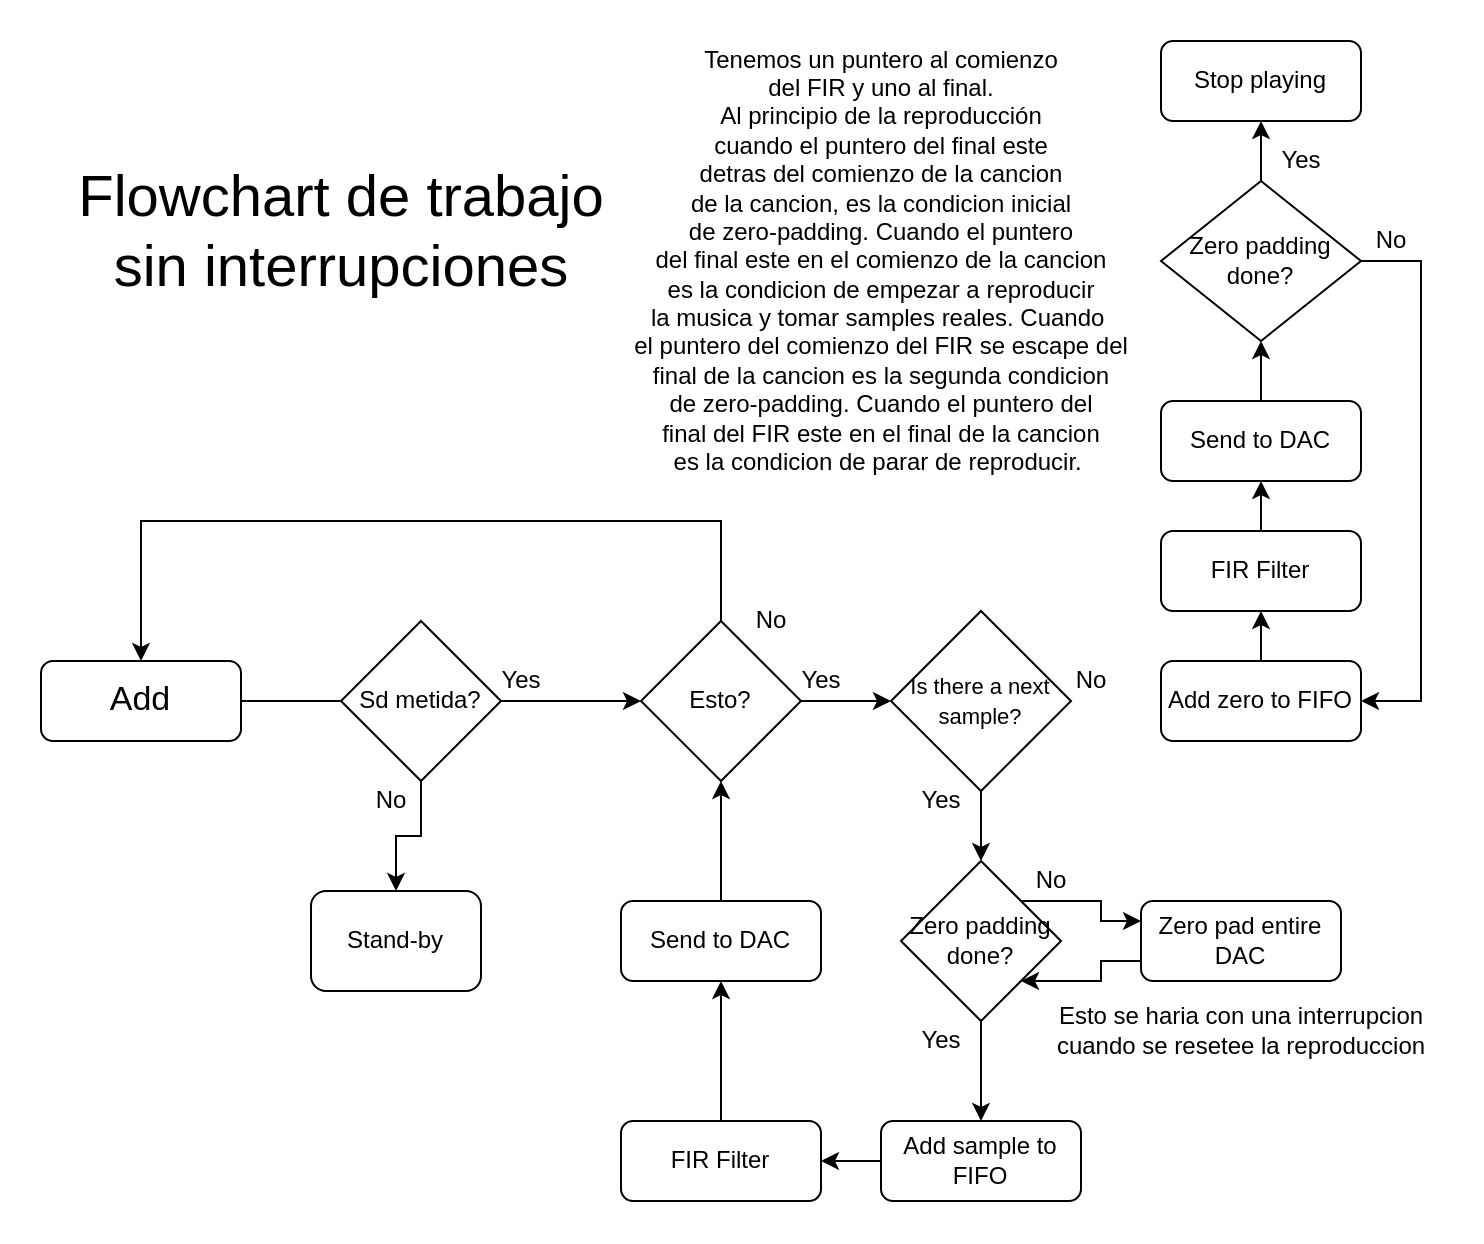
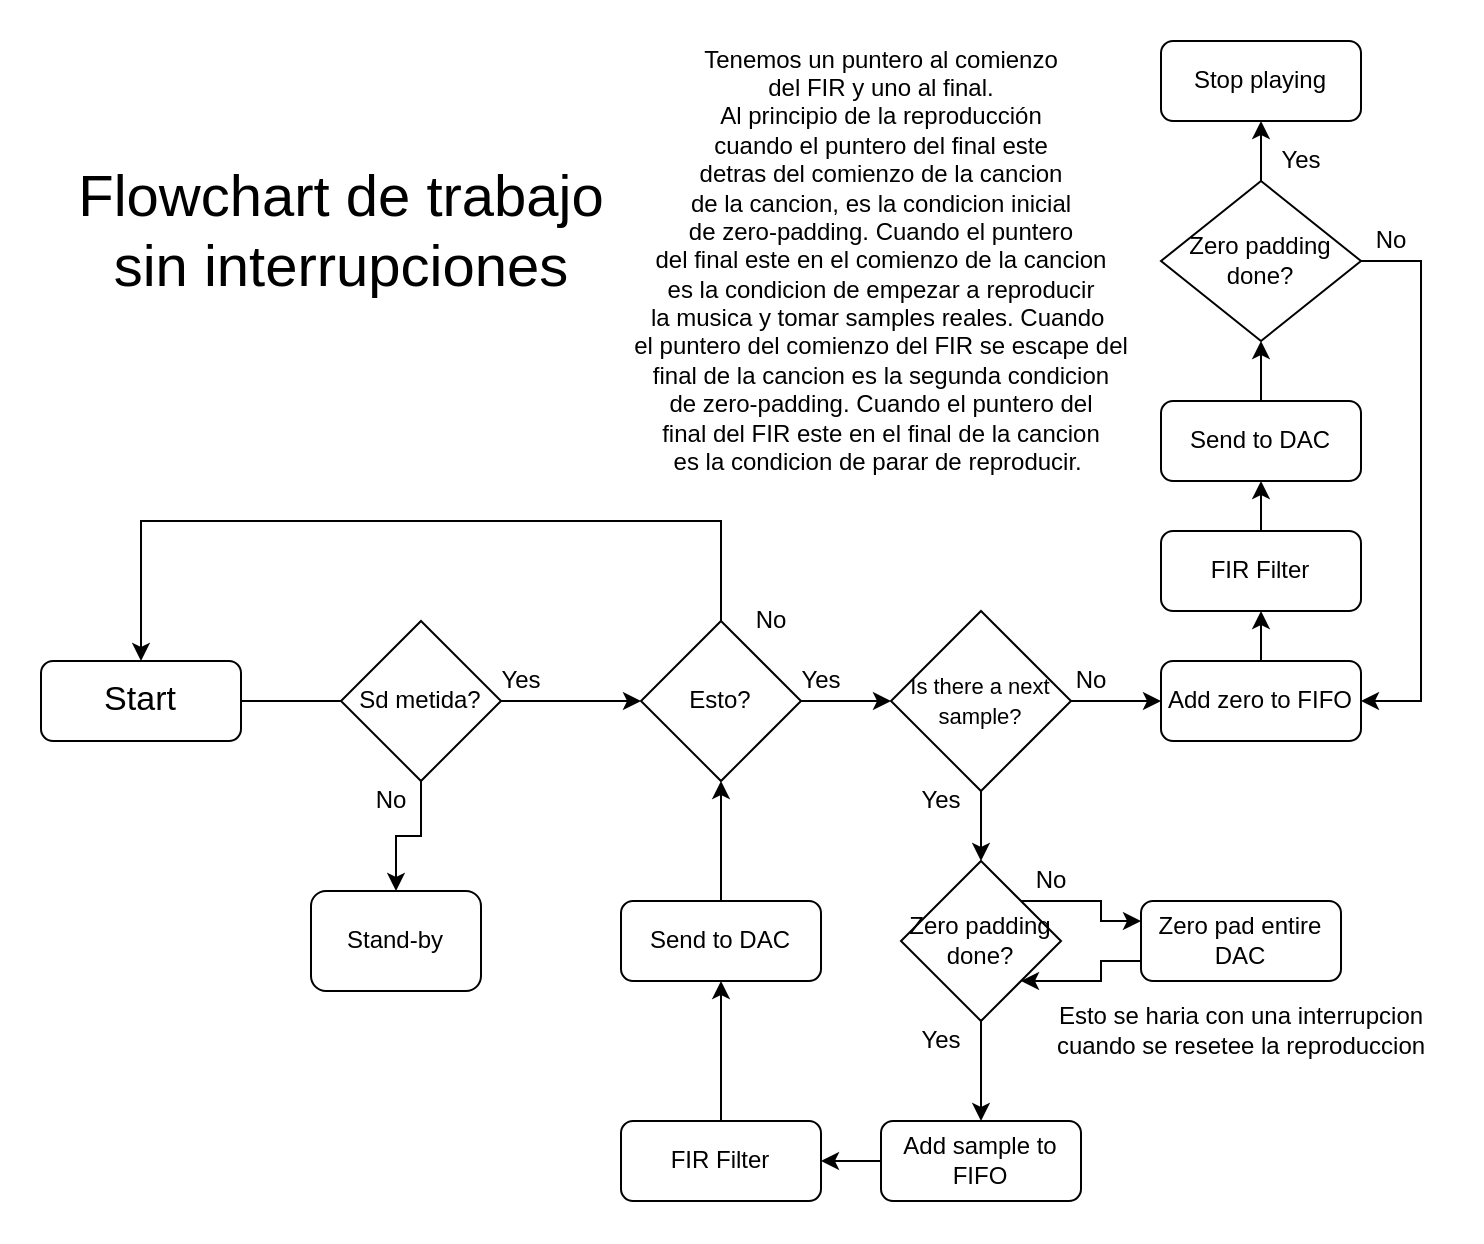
node "Add": label "Add" -> "Start"
edge "Is there a next sample?" -> "Add zero to FIFO": added
